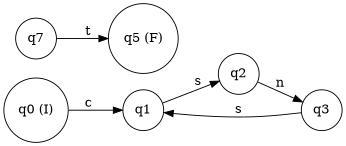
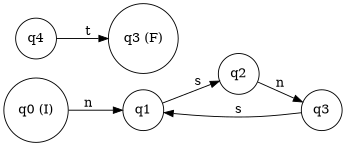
node "q7": label "q7" -> "q4"
node "q5 (F)": label "q5 (F)" -> "q3 (F)"
edge "q0 (I)" -> "q1": label "c" -> "n"
